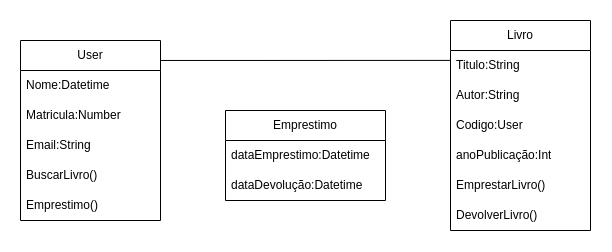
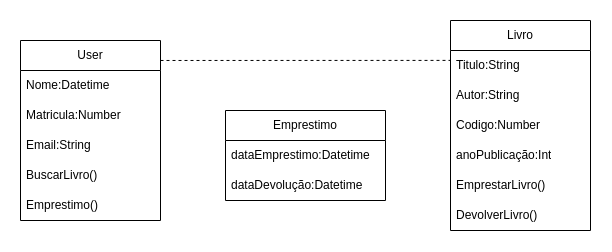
edge "Titulo:String" -- "User": style solid -> dashed
node "Codigo:User": label "Codigo:User" -> "Codigo:Number"
